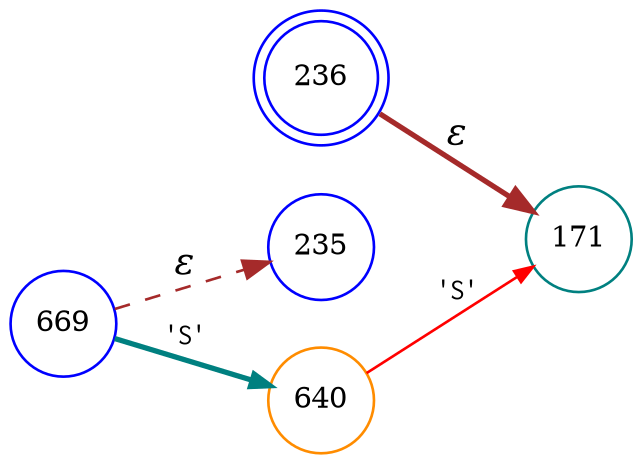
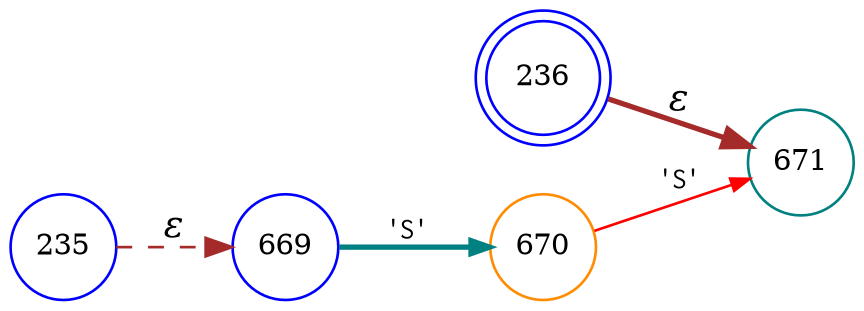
node "171": label "171" -> "671"
edge "669" -> "235": reversed
node "640": label "640" -> "670"
